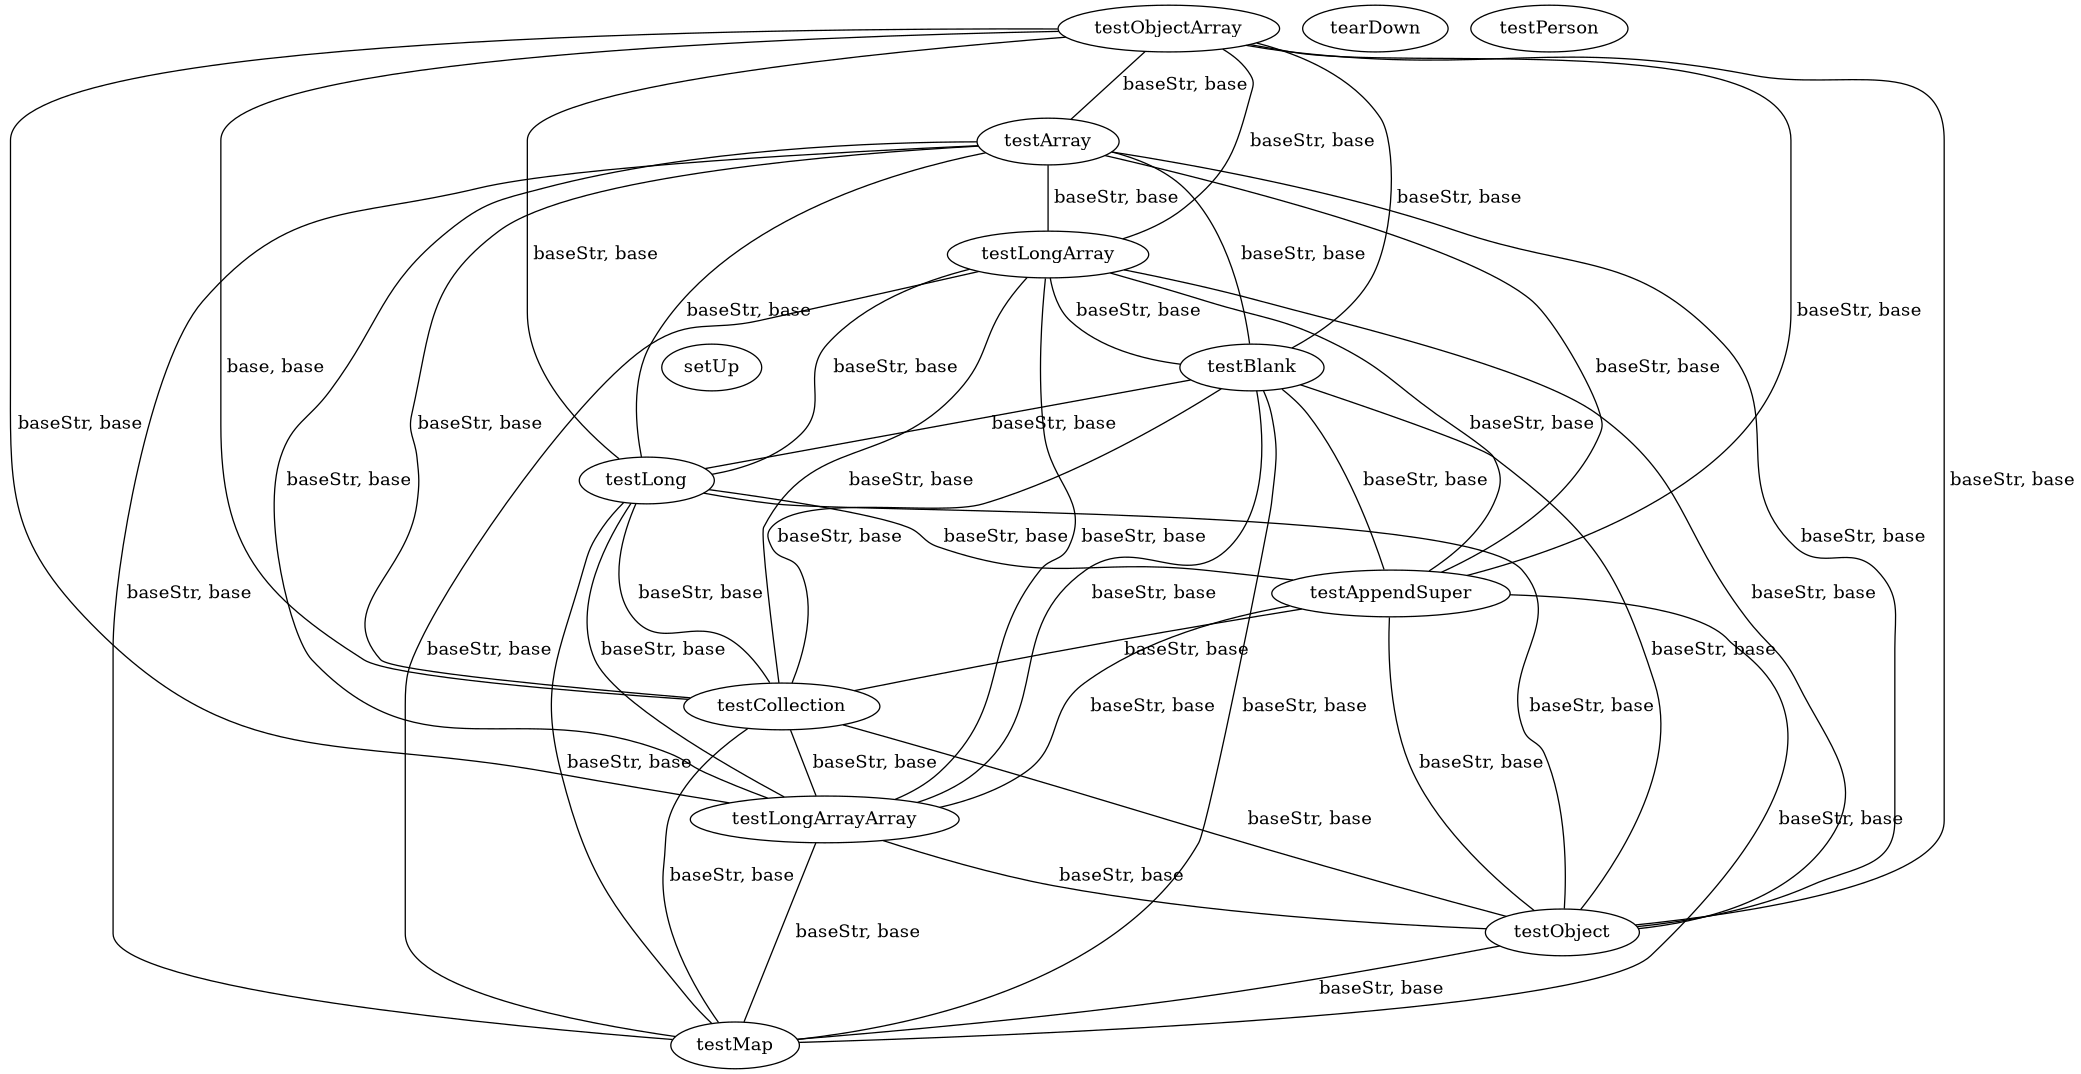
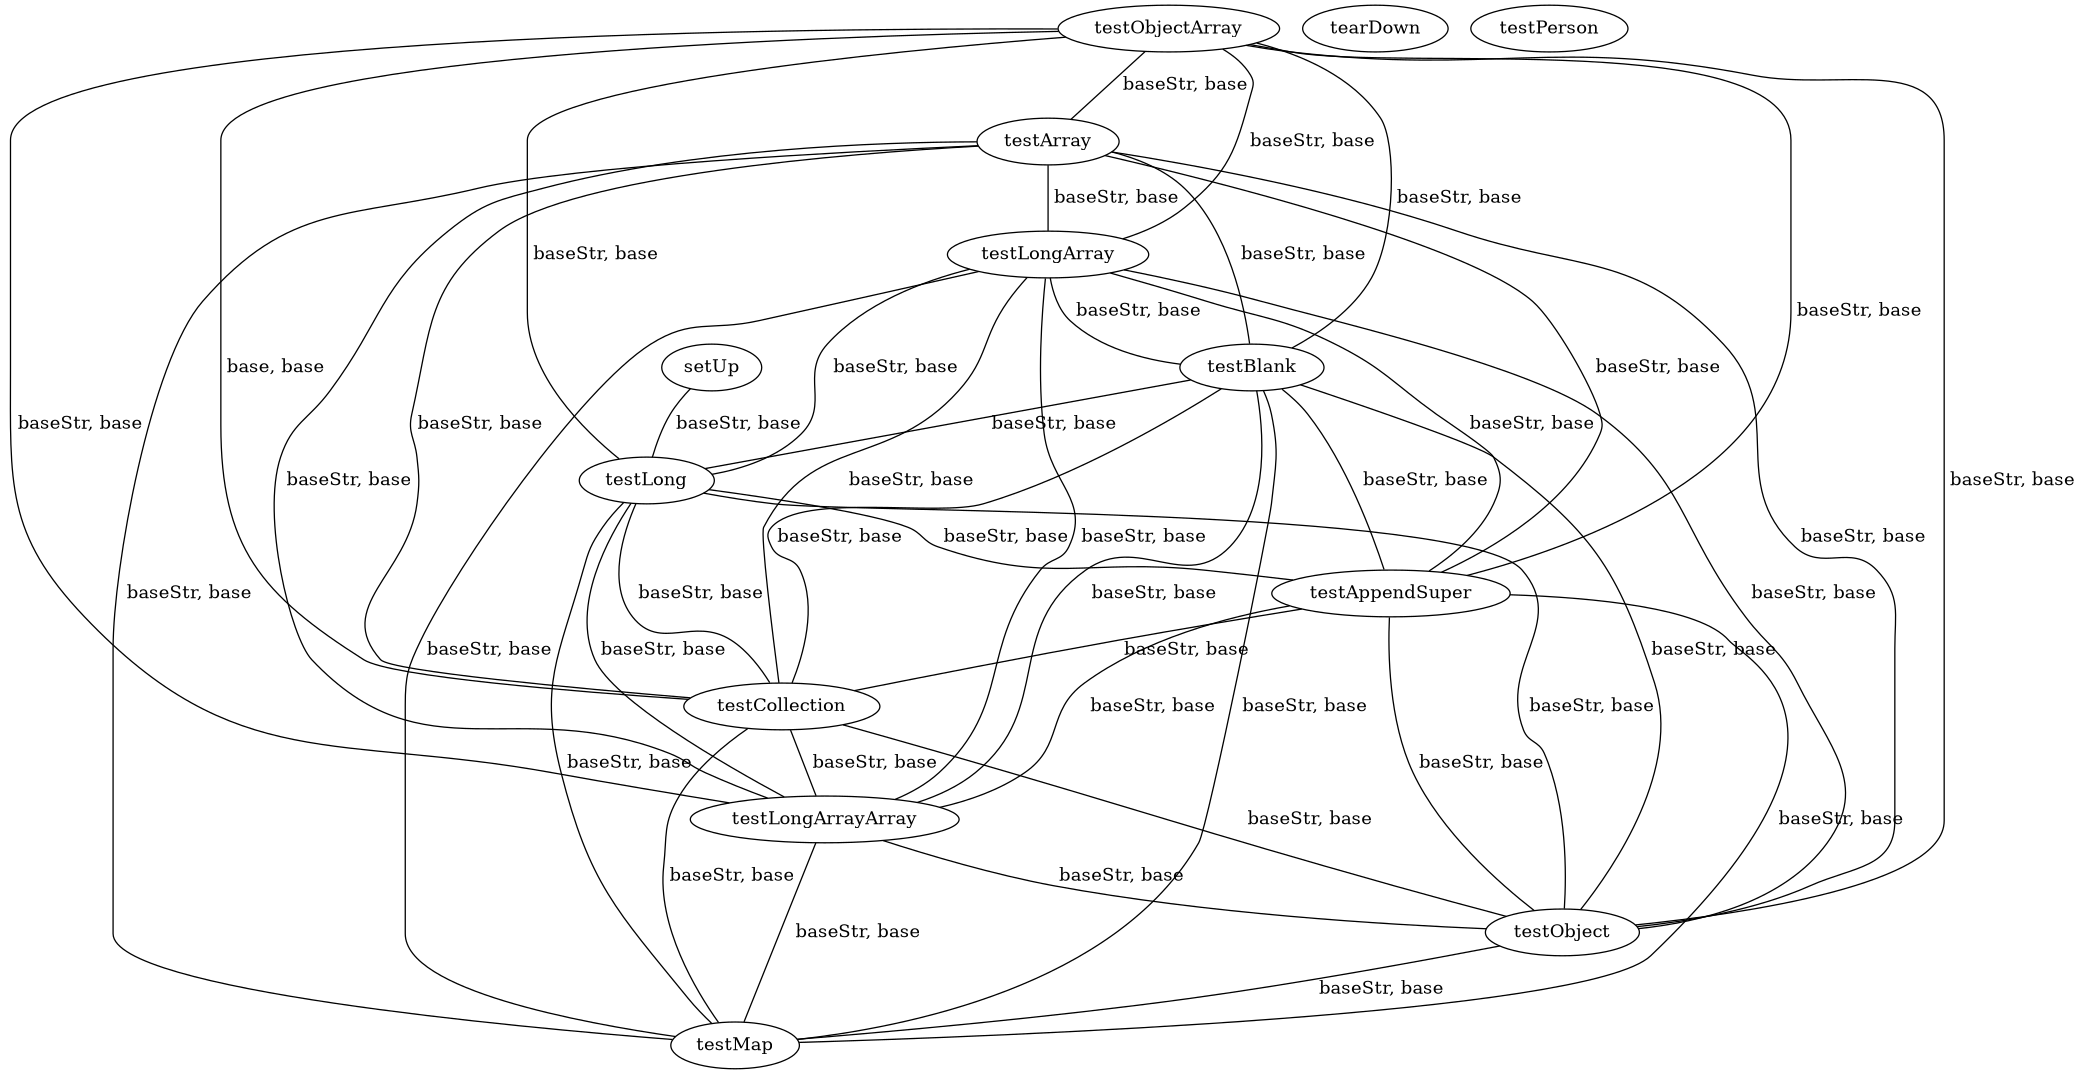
edge "testArray" -- "testLong": now "setUp" -- "testLong"
